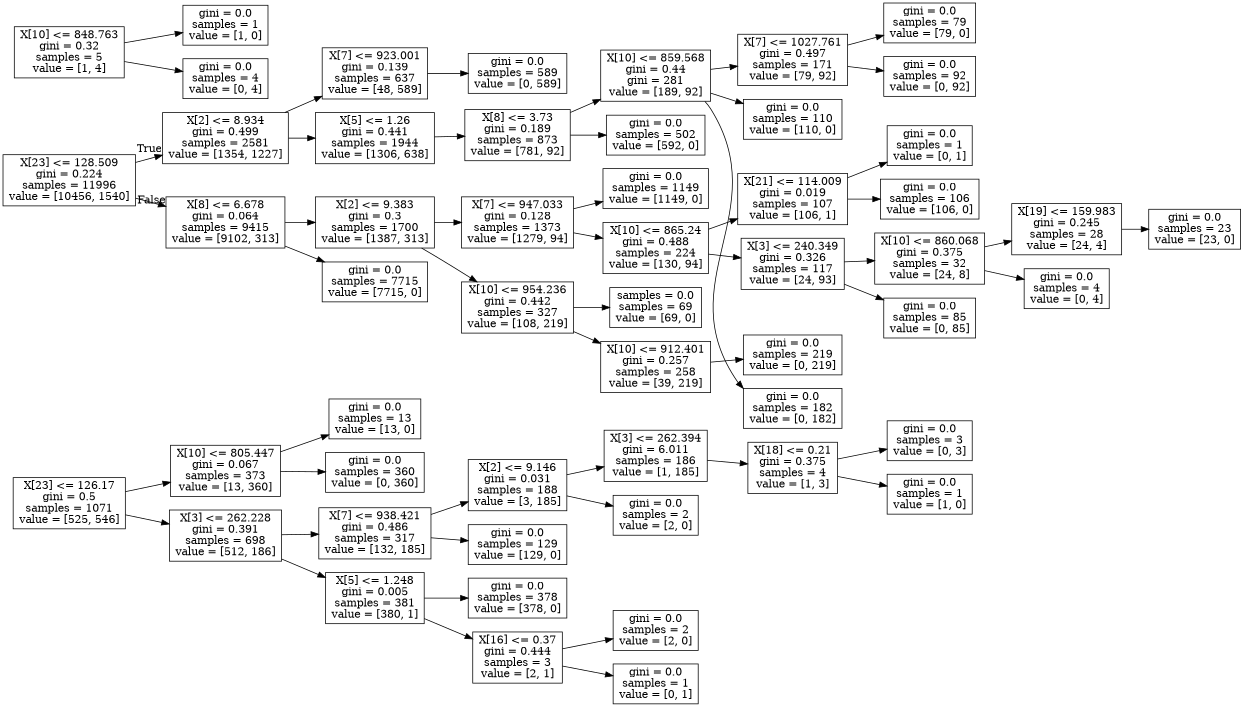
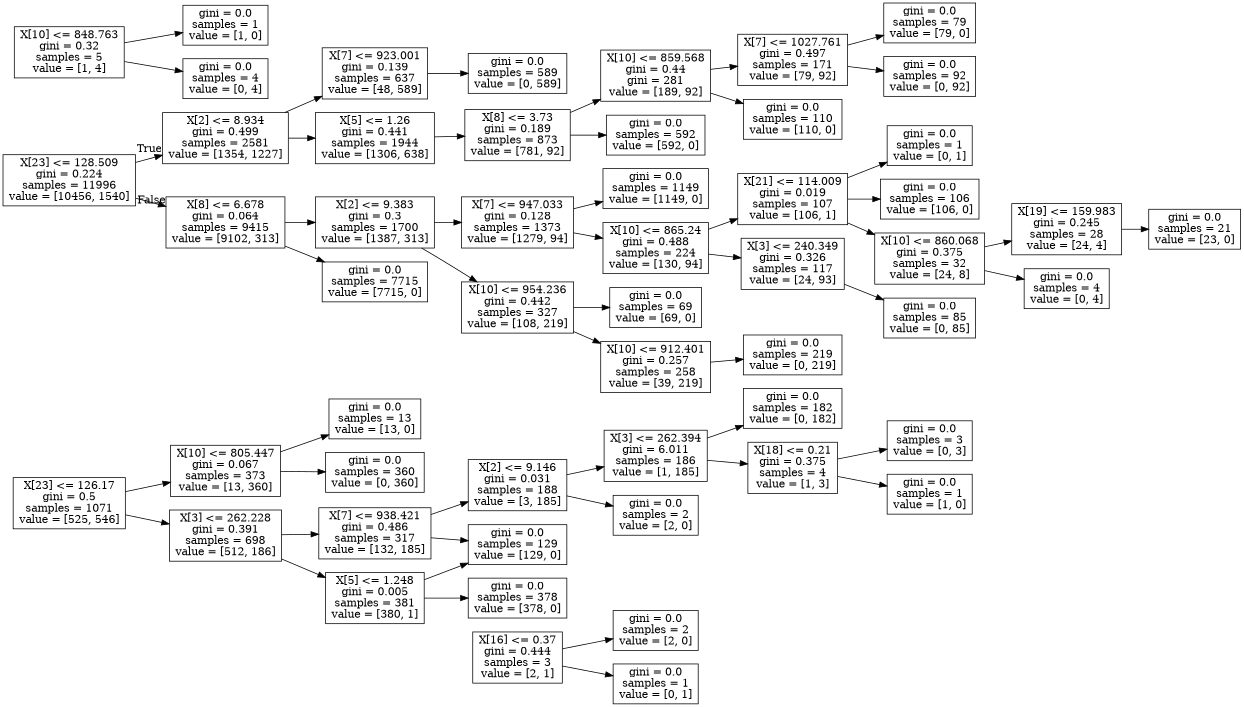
node "gini = 0.0 samples = 502 value = [592, 0]": label "gini = 0.0 samples = 502 value = [592, 0]" -> "gini = 0.0 samples = 592 value = [592, 0]"
node "gini = 0.0 samples = 23 value = [23, 0]": label "gini = 0.0 samples = 23 value = [23, 0]" -> "gini = 0.0 samples = 21 value = [23, 0]"
edge "X[10] <= 859.568 gini = 0.44 gini = 281 value = [189, 92]" -> "gini = 0.0 samples = 182 value = [0, 182]": now "X[3] <= 262.394 gini = 6.011 samples = 186 value = [1, 185]" -> "gini = 0.0 samples = 182 value = [0, 182]"
edge "X[3] <= 240.349 gini = 0.326 samples = 117 value = [24, 93]" -> "X[10] <= 860.068 gini = 0.375 samples = 32 value = [24, 8]": now "X[21] <= 114.009 gini = 0.019 samples = 107 value = [106, 1]" -> "X[10] <= 860.068 gini = 0.375 samples = 32 value = [24, 8]"
node "samples = 0.0 samples = 69 value = [69, 0]": label "samples = 0.0 samples = 69 value = [69, 0]" -> "gini = 0.0 samples = 69 value = [69, 0]"
edge "X[5] <= 1.248 gini = 0.005 samples = 381 value = [380, 1]" -> "X[16] <= 0.37 gini = 0.444 samples = 3 value = [2, 1]": now "X[5] <= 1.248 gini = 0.005 samples = 381 value = [380, 1]" -> "gini = 0.0 samples = 129 value = [129, 0]"
